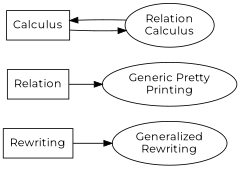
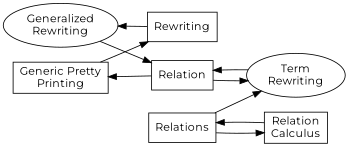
node "Calculus": label "Calculus" -> "Relations"
node "Relation Calculus": shape ellipse -> box
edge "Generalized Rewriting" -> "Relation": added
edge "Generic Pretty Printing" -> "Rewriting": added
node "Term Rewriting": added
node "Generic Pretty Printing": shape ellipse -> box
